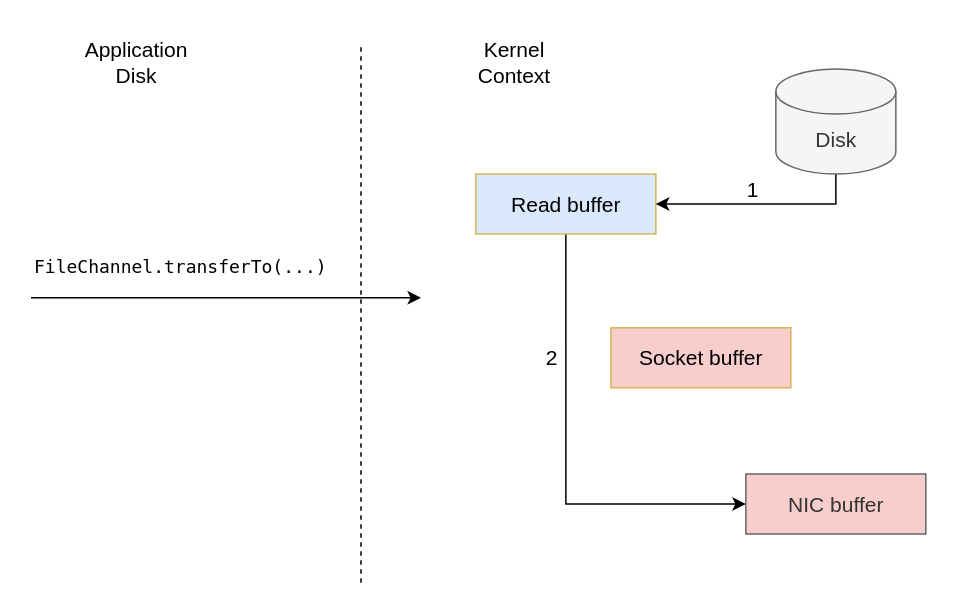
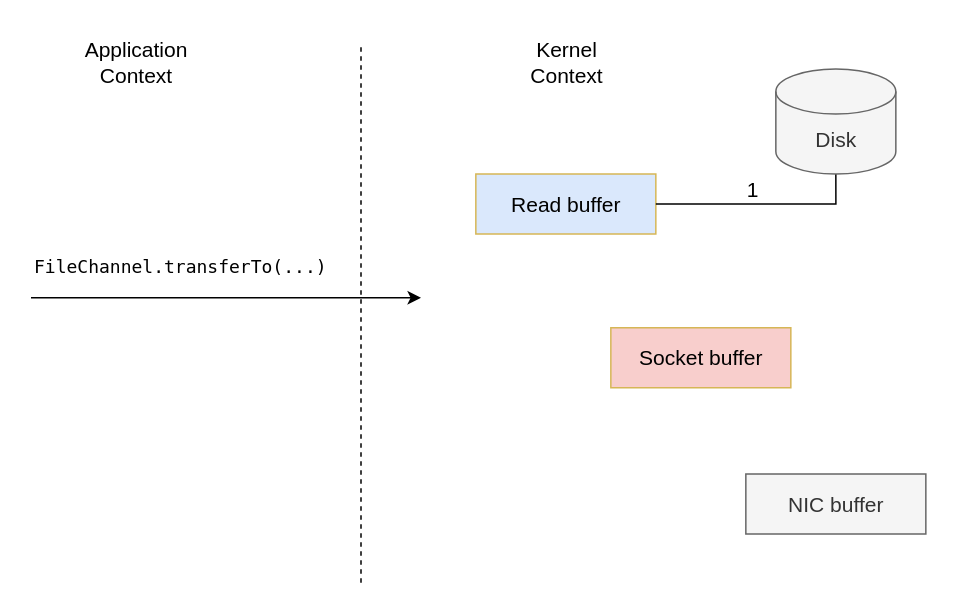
node "Application Disk": label "Application Disk" -> "Application Context"
node "KernelContext": moved (513, 62) -> (566, 62)
edge "Disk" -> "Read buffer": arrowhead classic -> none
edge "Read buffer" -> "NIC buffer": removed, label "2"
node "NIC buffer": fillcolor #f8cecc -> #f5f5f5
